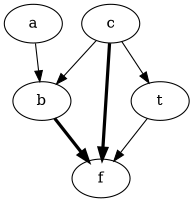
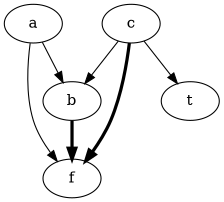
edge "t" -> "f": now "a" -> "f"
